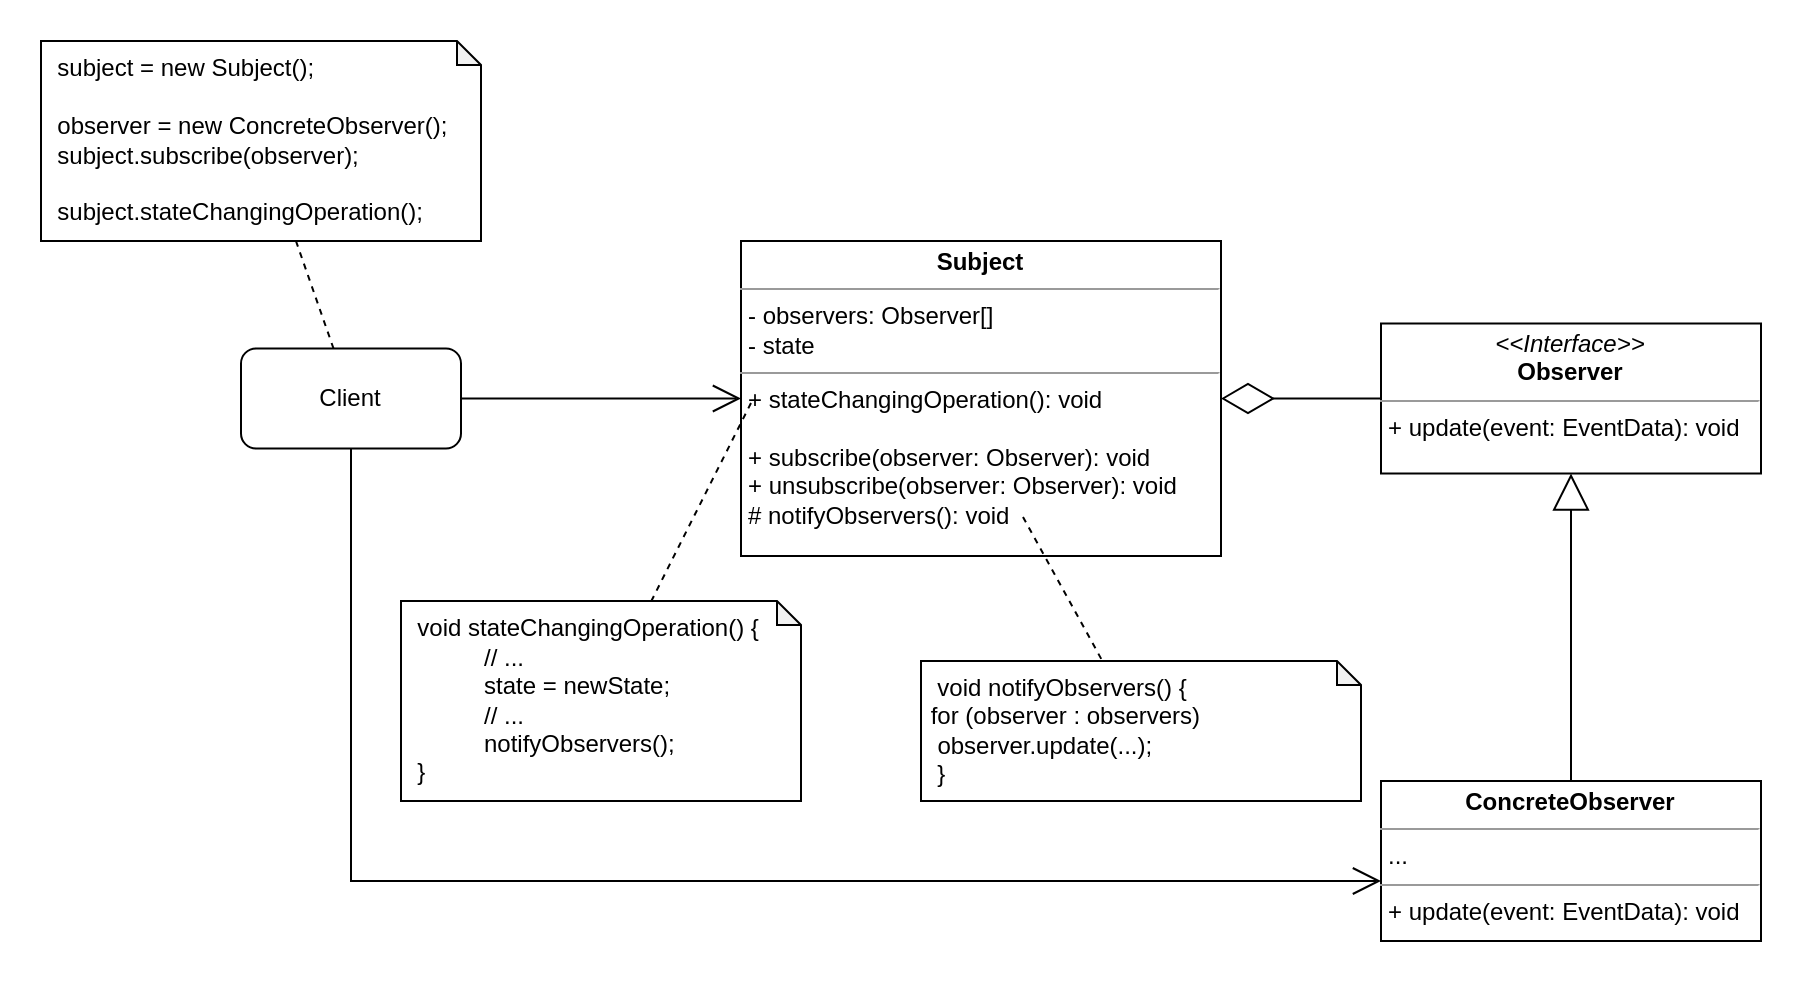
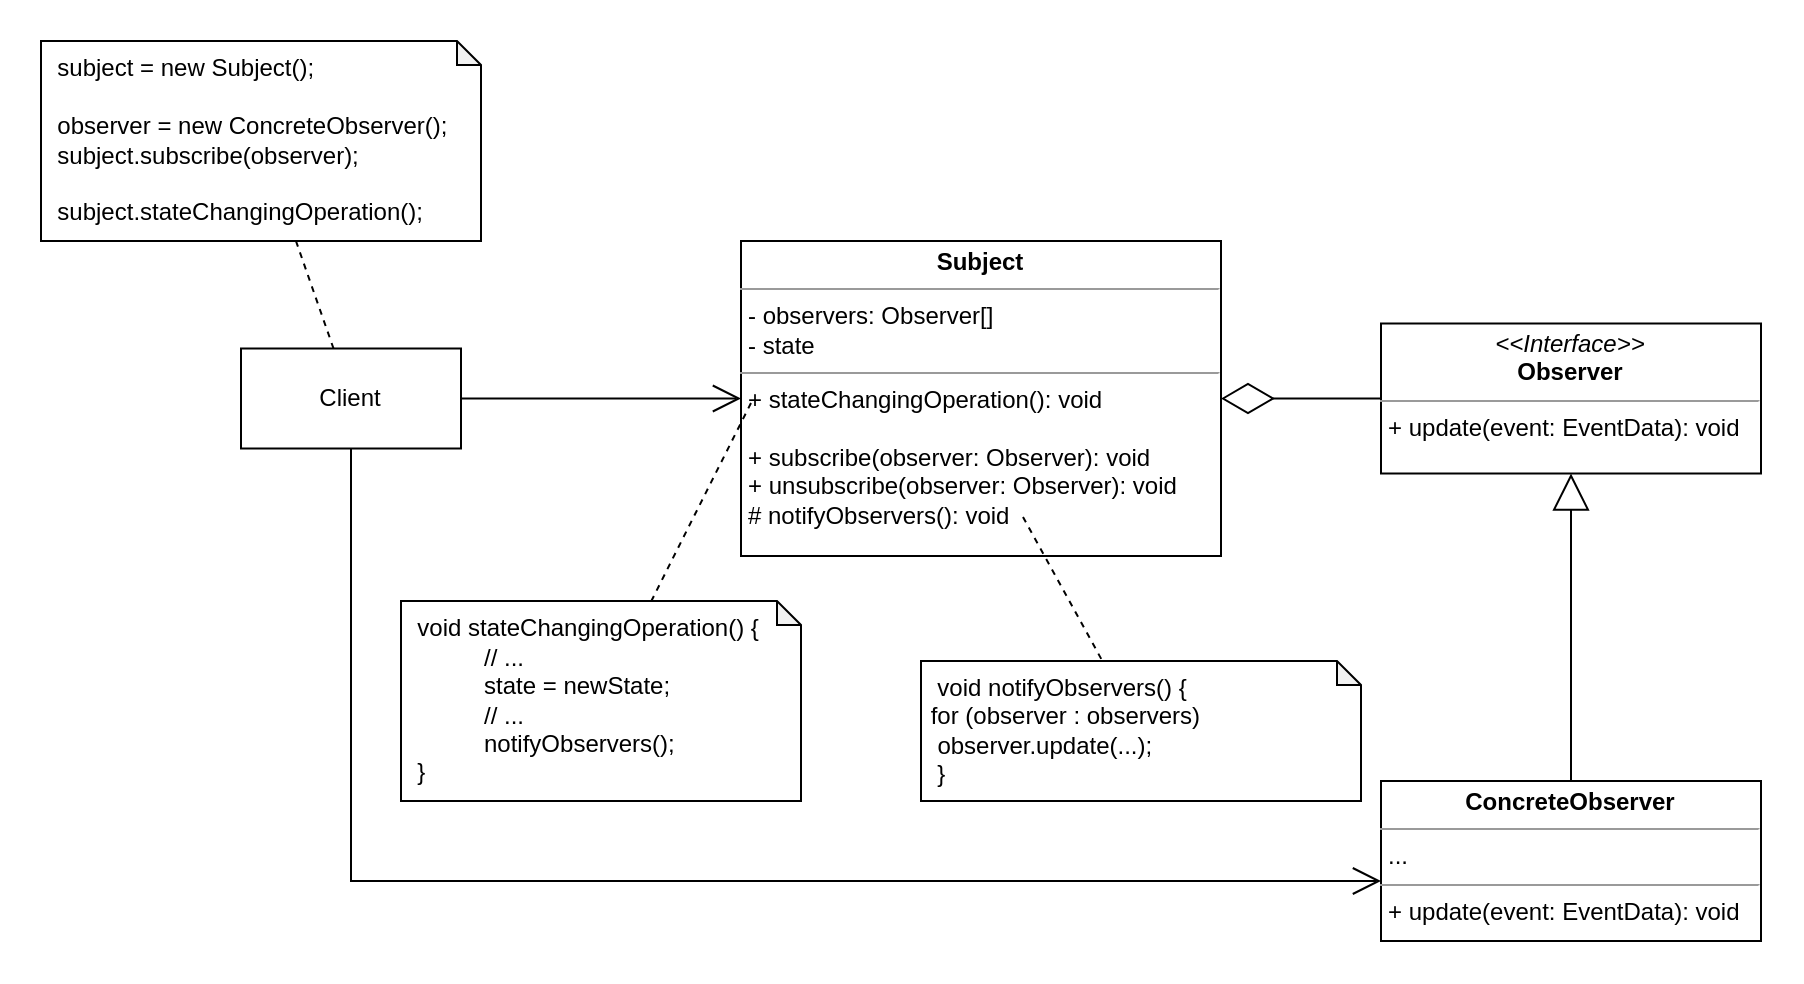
node "Client": shape rounded rectangle -> rectangle
